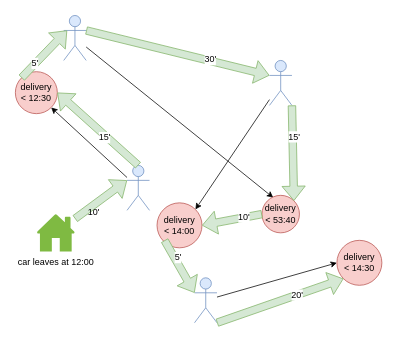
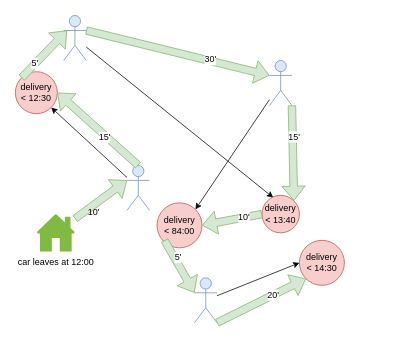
node "delivery < 53:40": label "delivery < 53:40" -> "delivery < 13:40"
node "delivery < 14:00": label "delivery < 14:00" -> "delivery < 84:00"
node "delivery < 14:30": moved (360, 263) -> (322, 263)
